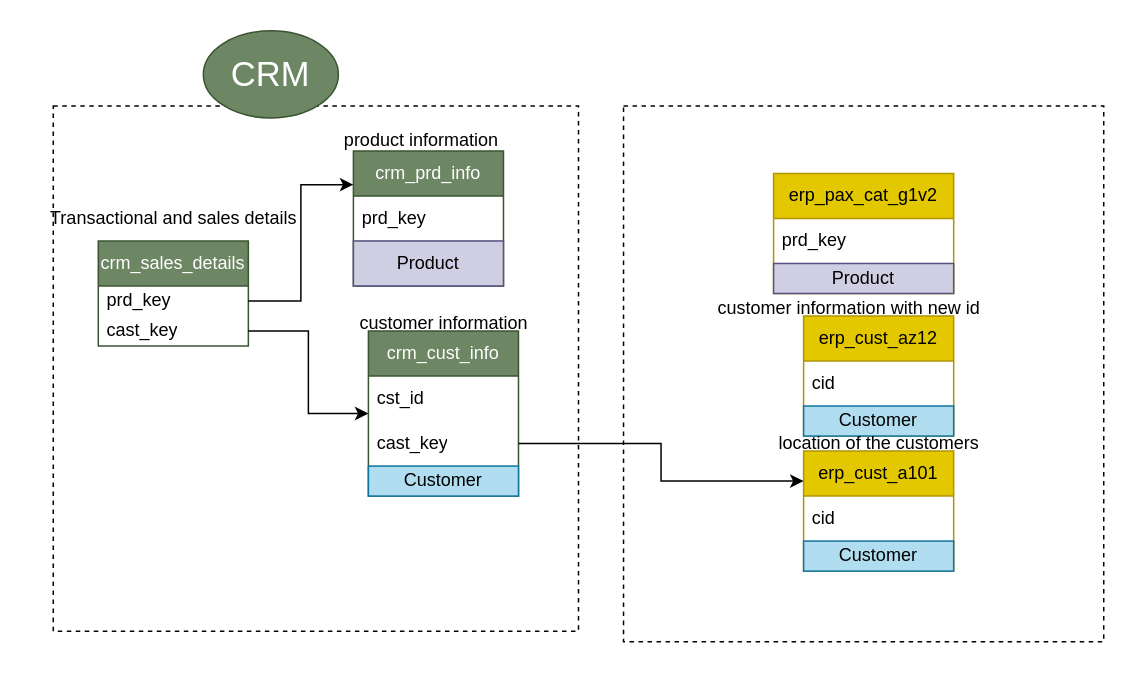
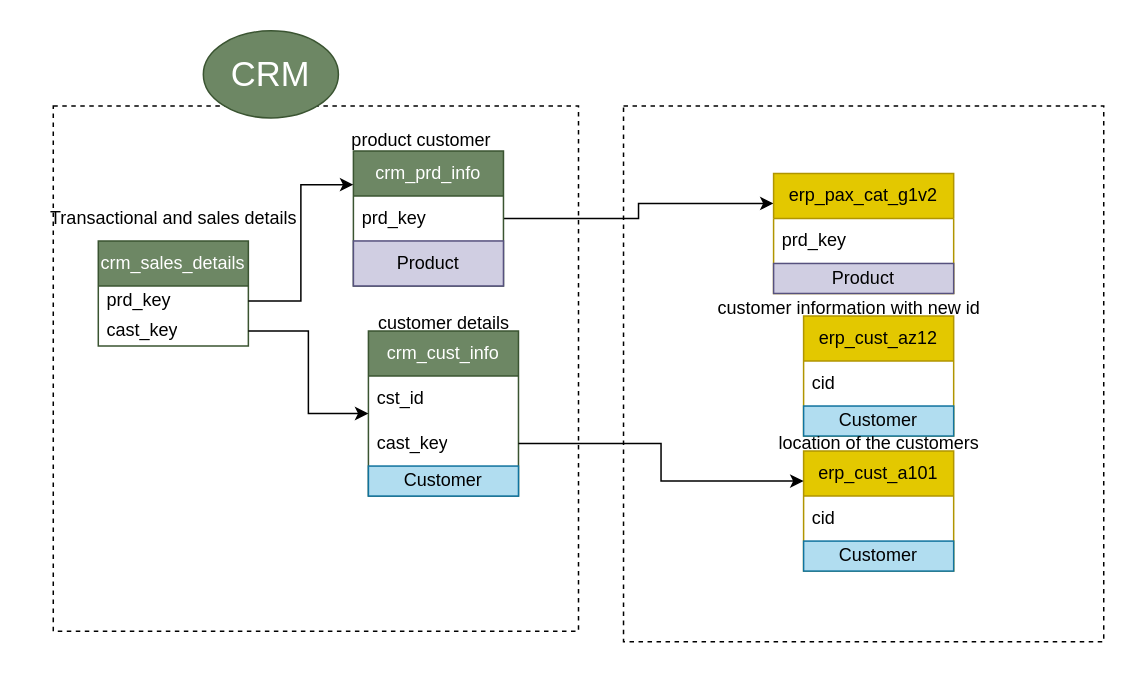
node "product information": label "product information" -> "product customer"
edge "crm_prd_info" -> "erp_pax_cat_g1v2": added
node "customer information": label "customer information" -> "customer details"
